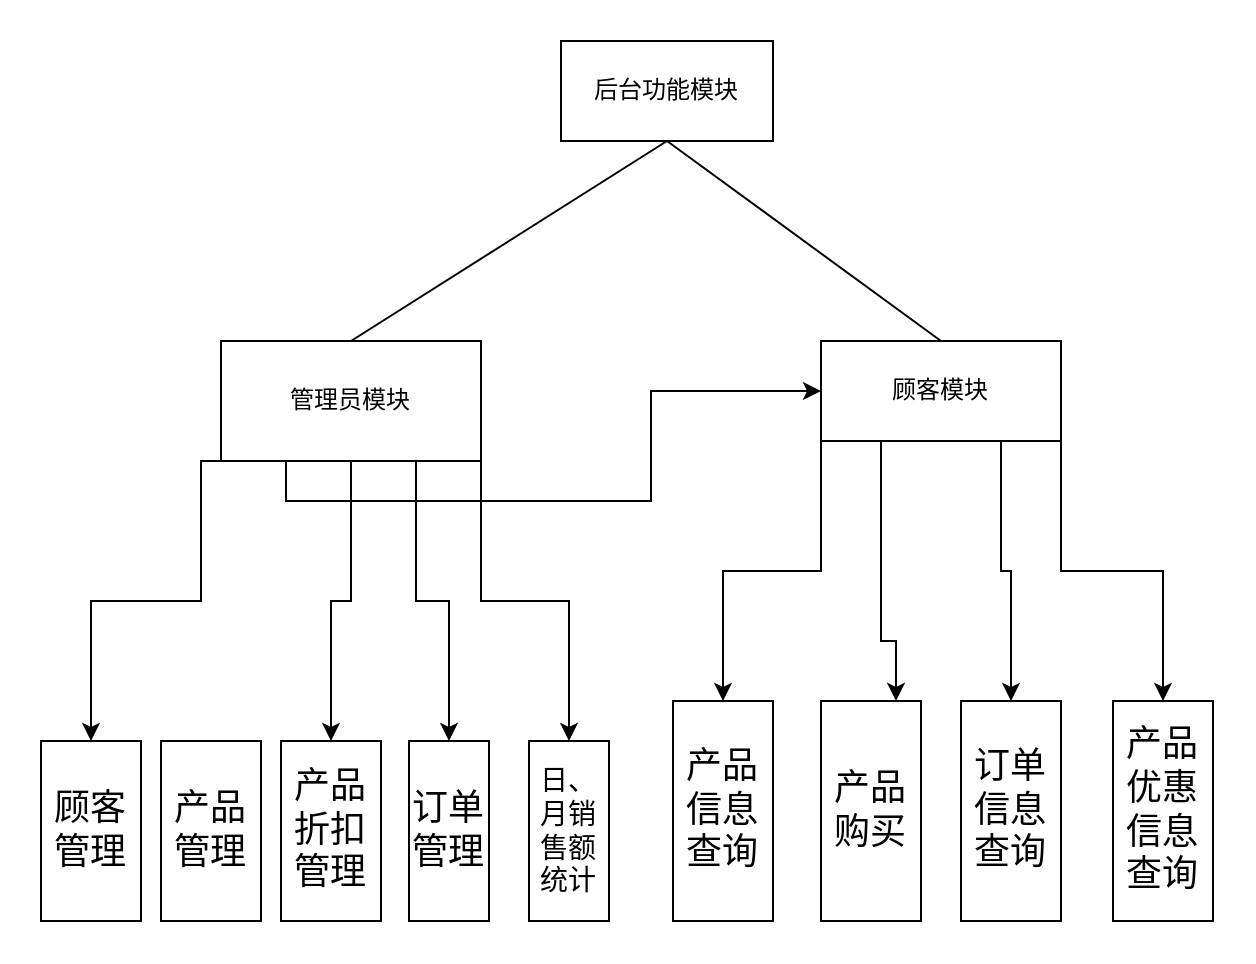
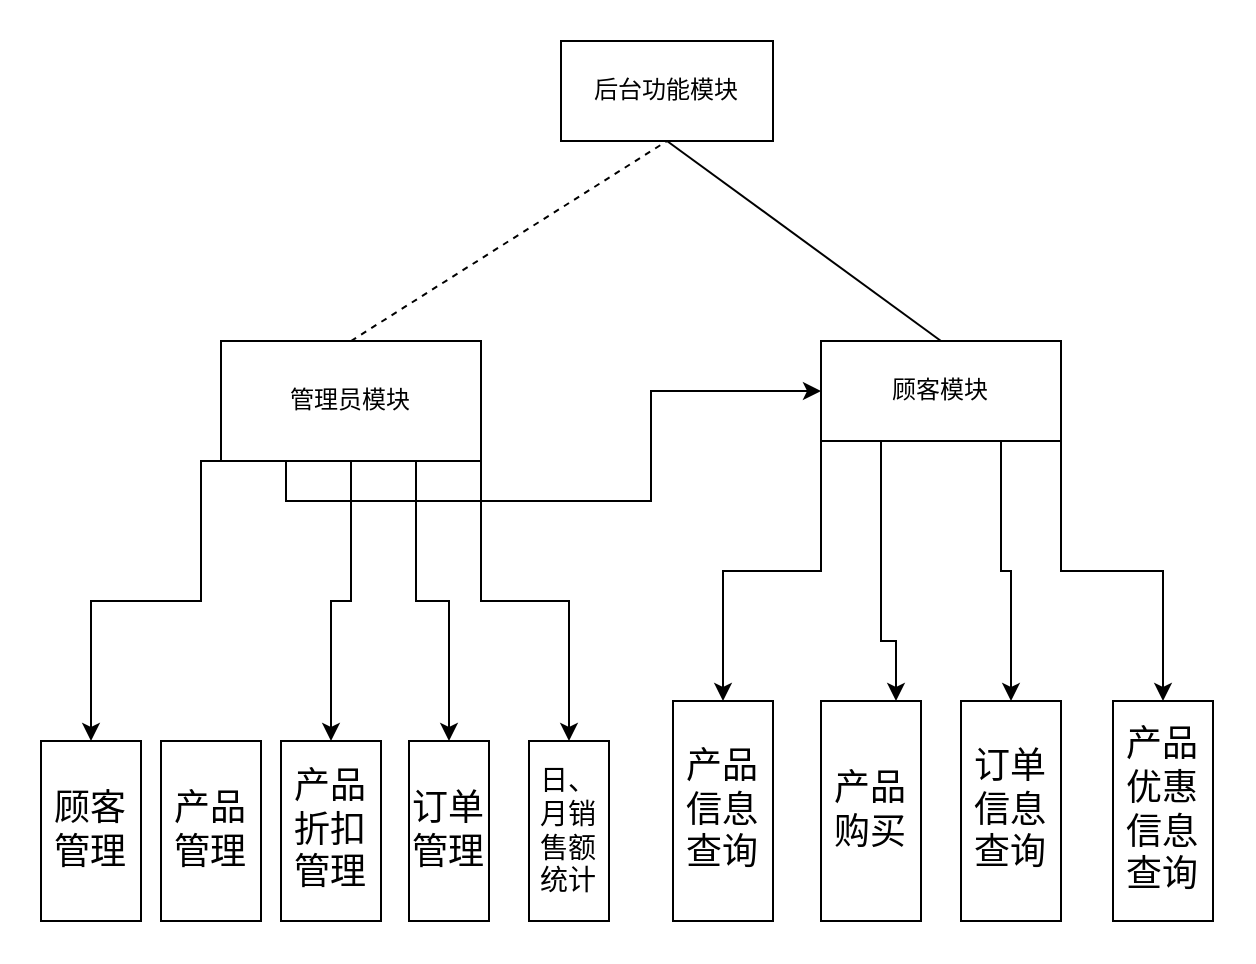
edge "后台功能模块" -- "管理员模块": style solid -> dashed
